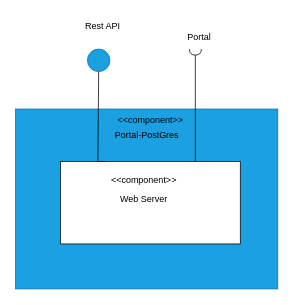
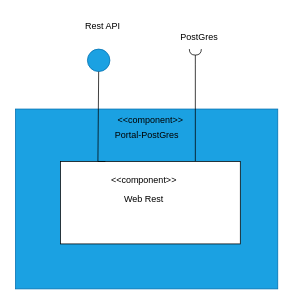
node "Portal": label "Portal" -> "PostGres"
node "Web Server": label "Web Server" -> "Web Rest"
